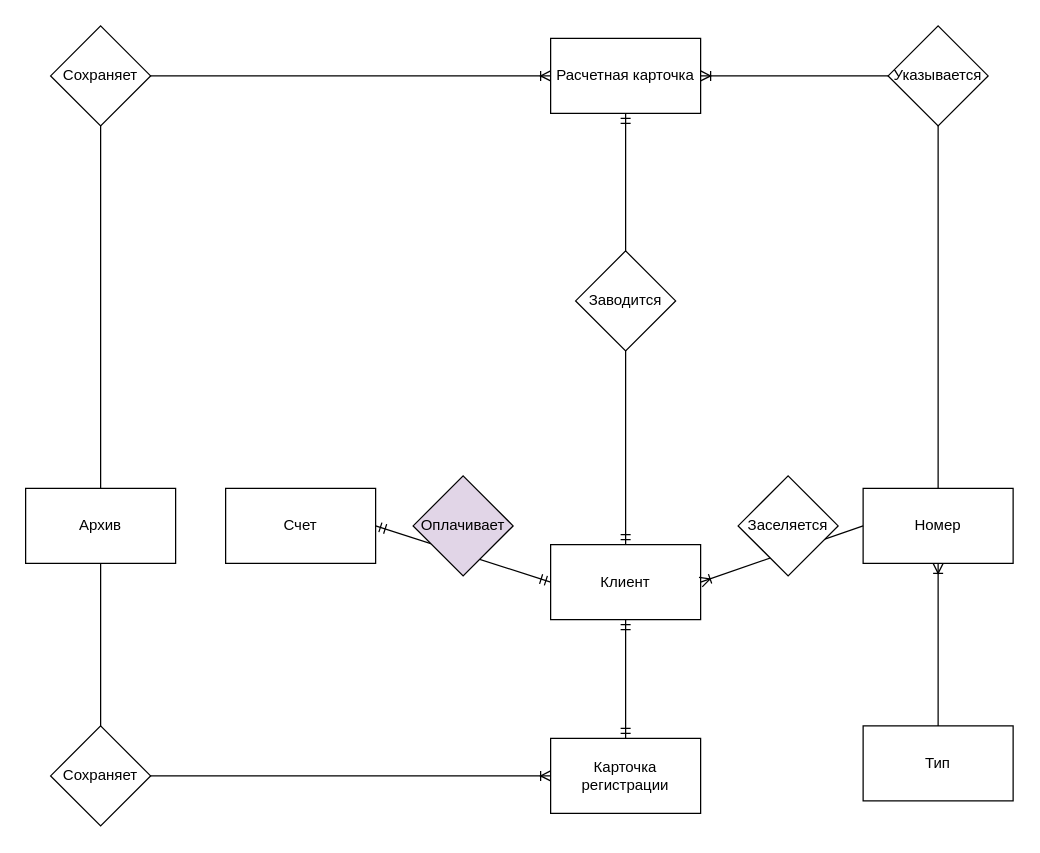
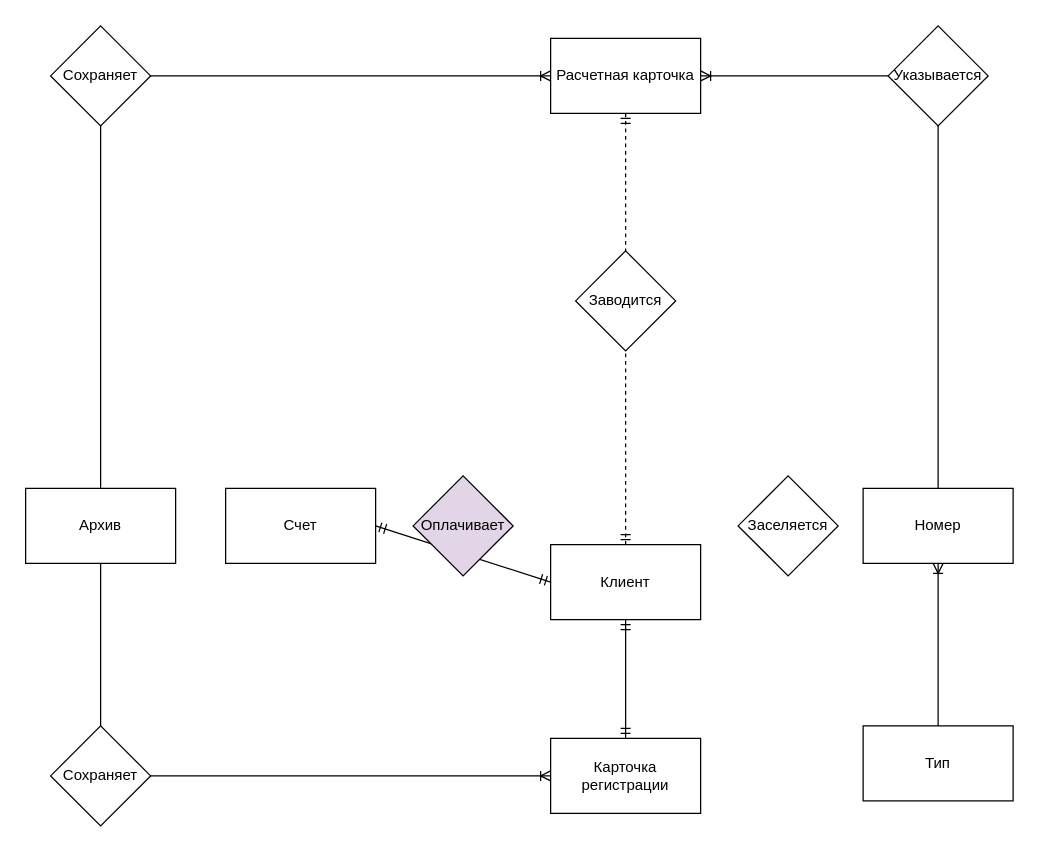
edge "Расчетная карточка" -- "Клиент": style solid -> dashed
edge "Номер" -> "Клиент": removed
